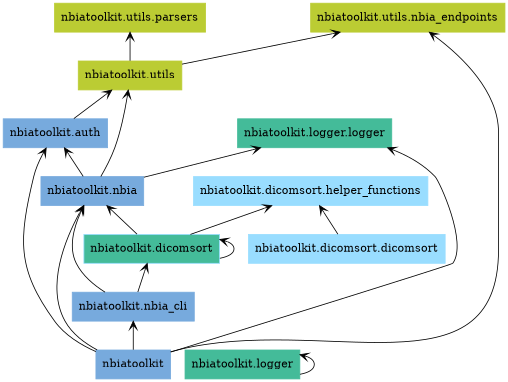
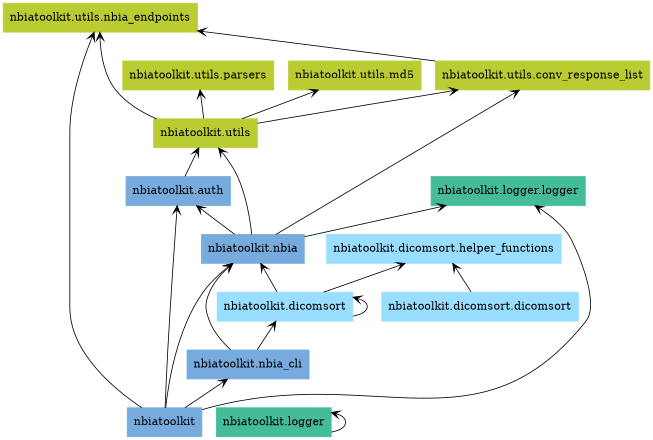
node "nbiatoolkit.utils.md5": added
node "nbiatoolkit.utils.conv_response_list": added
node "nbiatoolkit.dicomsort": fillcolor #44bb99 -> #99ddff
